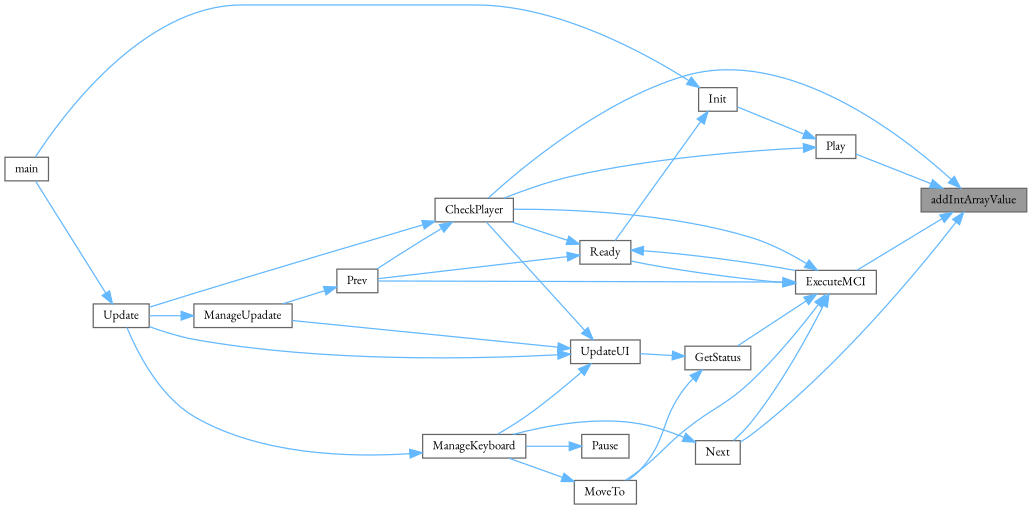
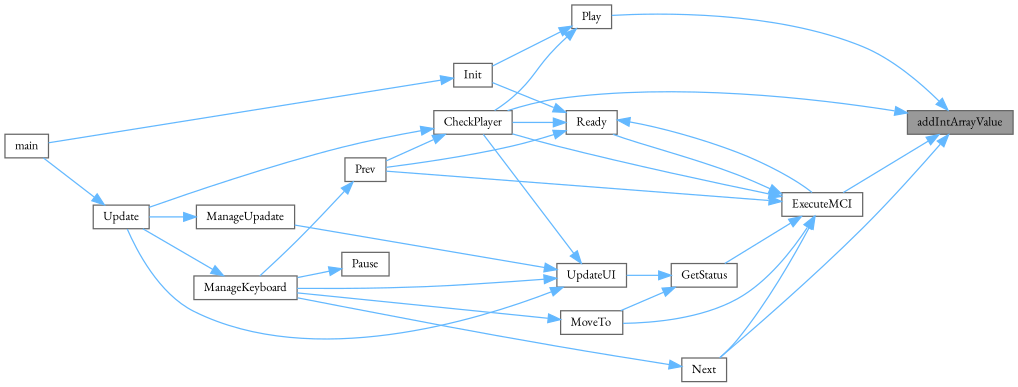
edge "Ready" -> "Init": reversed
edge "ManageUpadate" -> "Prev": now "ManageKeyboard" -> "Prev"
